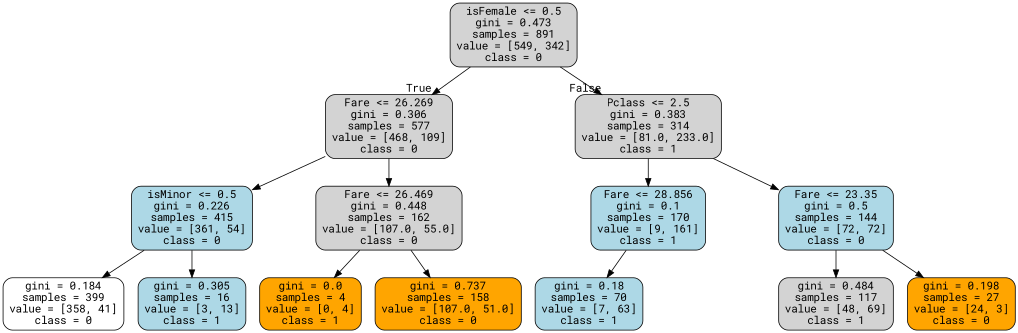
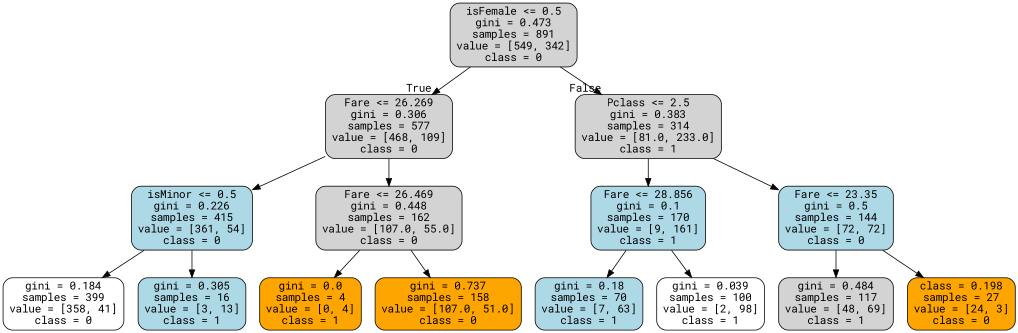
node "gini = 0.039 samples = 100 value = [2, 98] class = 1": added
node "gini = 0.198 samples = 27 value = [24, 3] class = 0": label "gini = 0.198 samples = 27 value = [24, 3] class = 0" -> "class = 0.198 samples = 27 value = [24, 3] class = 0"
